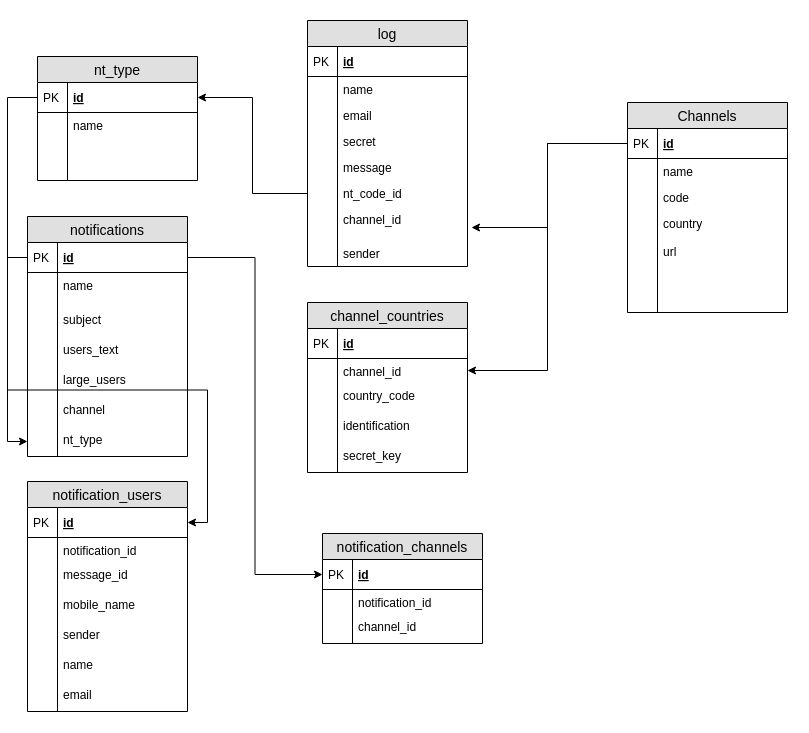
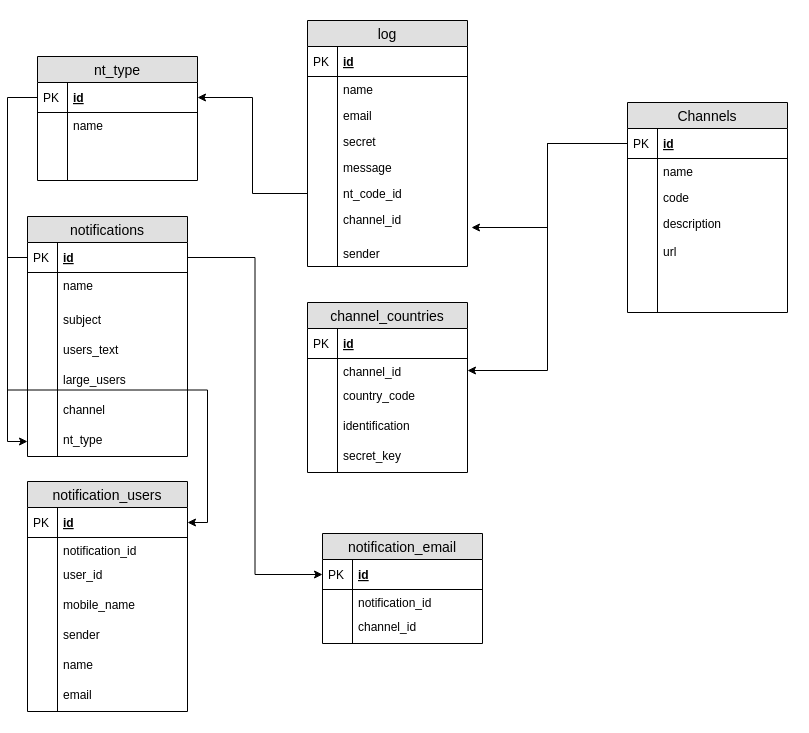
node "country url": label "country url" -> "description url"
node "notification_channels": label "notification_channels" -> "notification_email"
node "message_id": label "message_id" -> "user_id"
